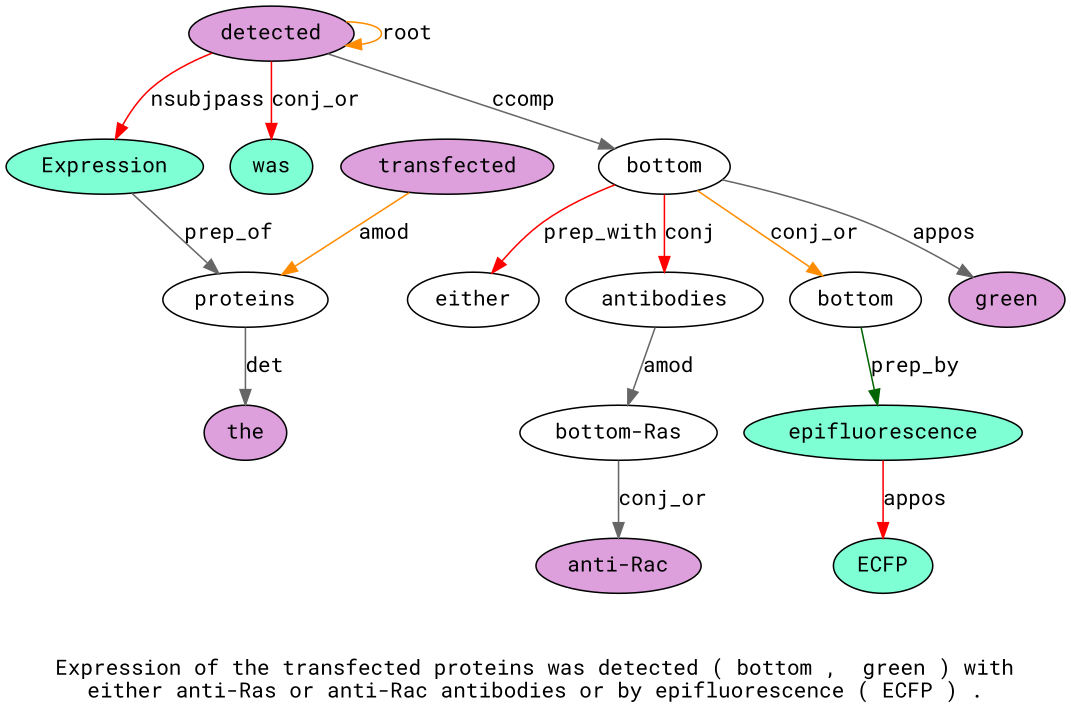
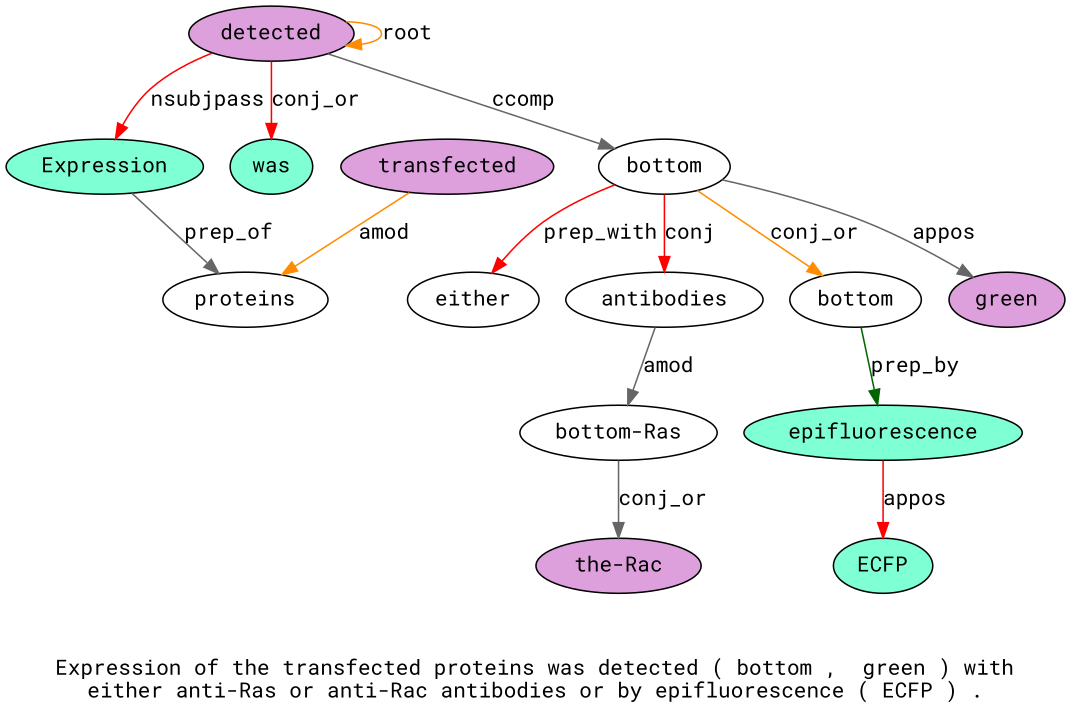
node "the": removed
node "anti-Rac": label "anti-Rac" -> "the-Rac"
